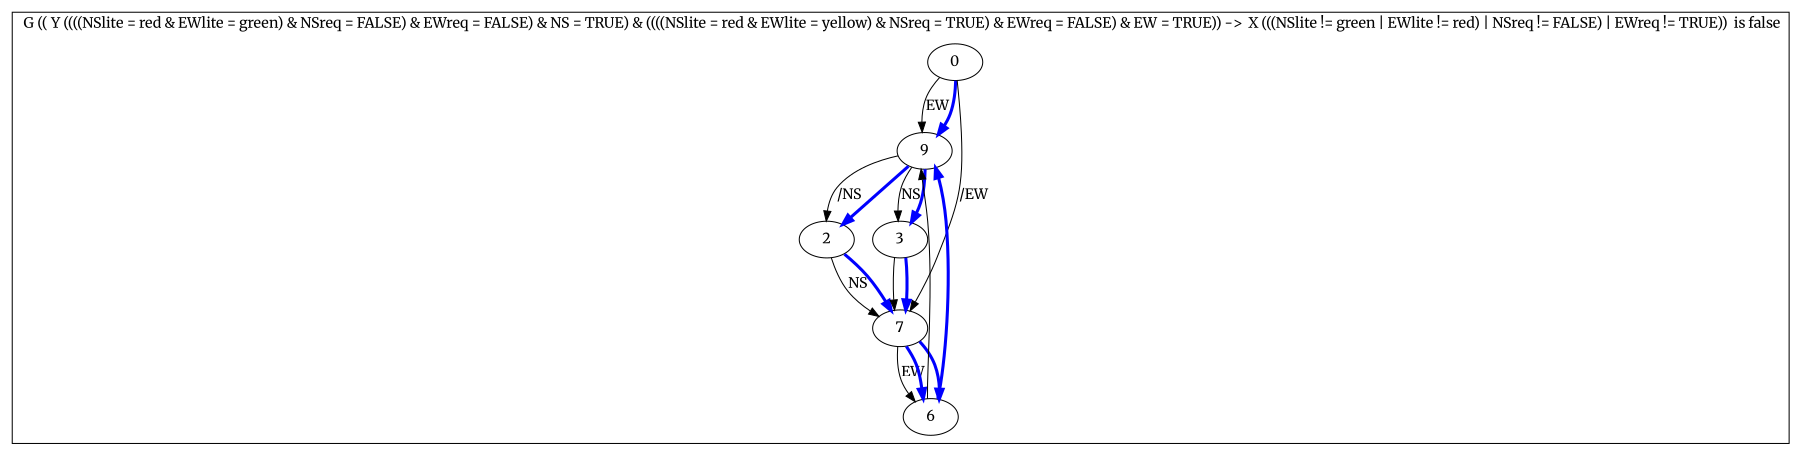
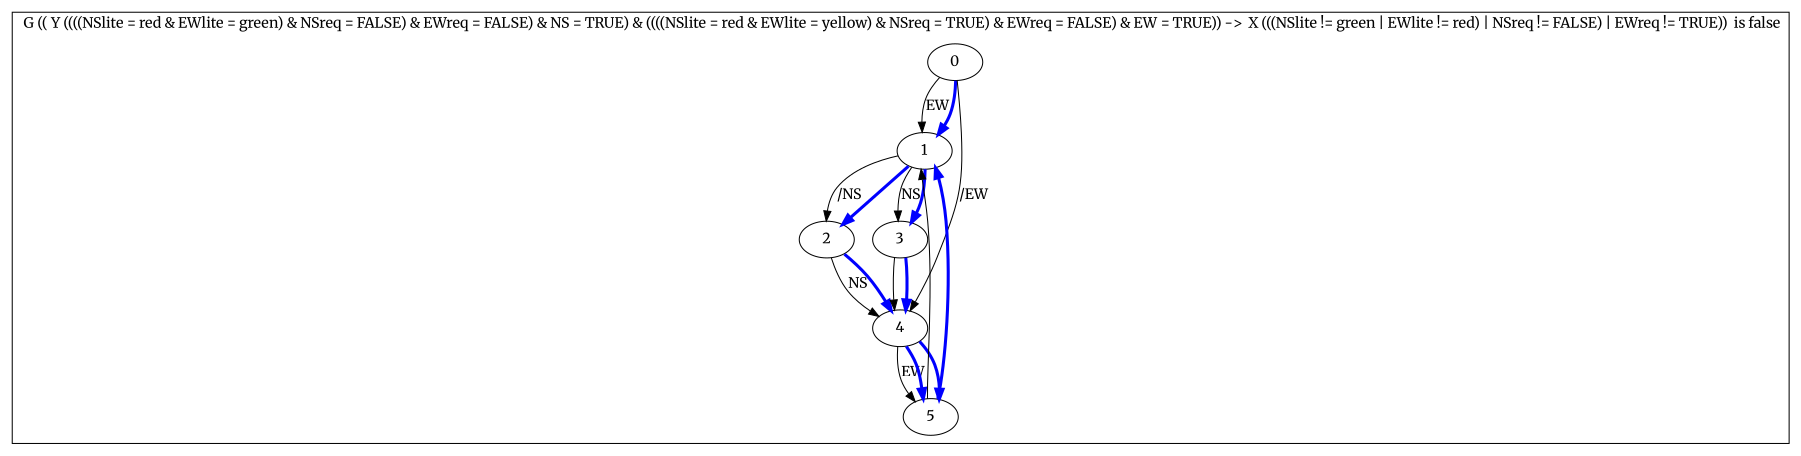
node "9": label "9" -> "1"
node "7": label "7" -> "4"
node "6": label "6" -> "5"
